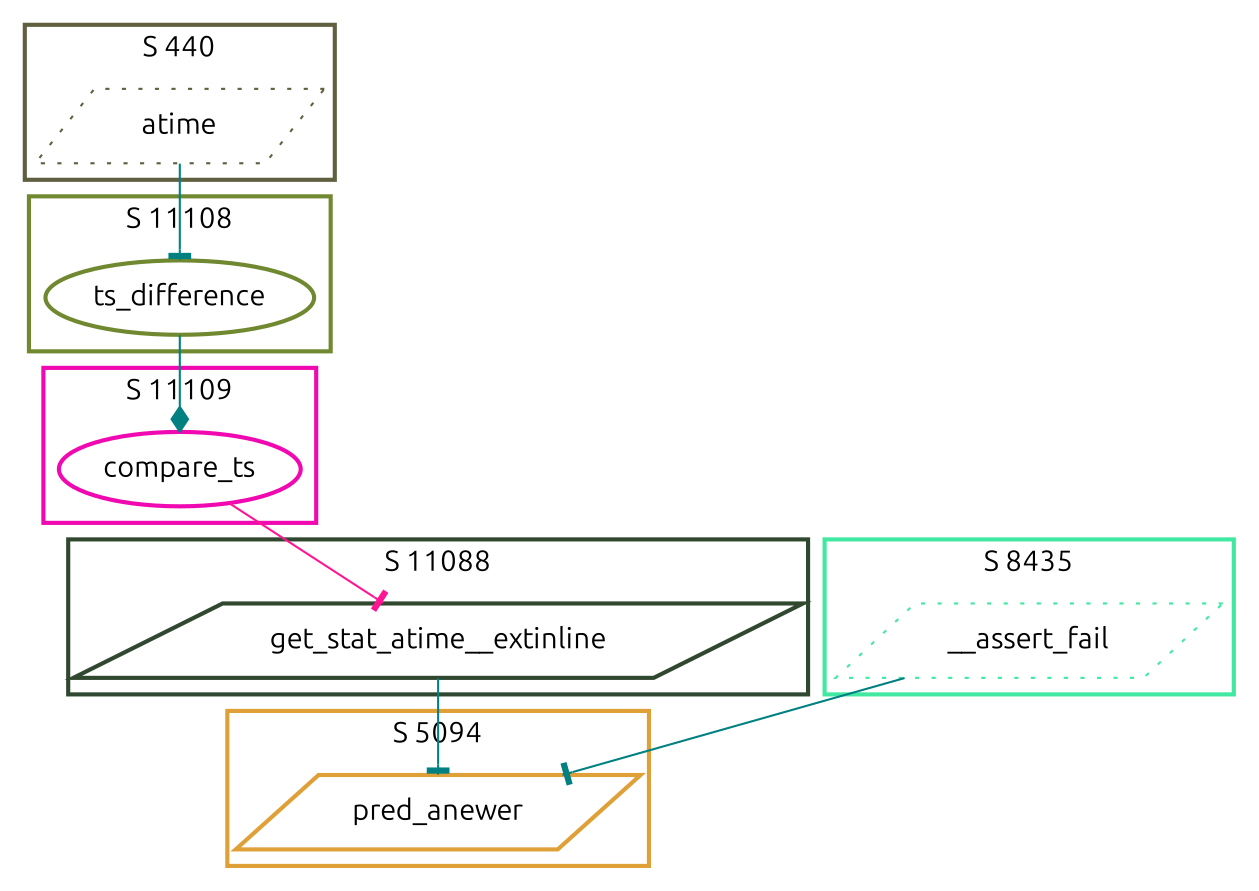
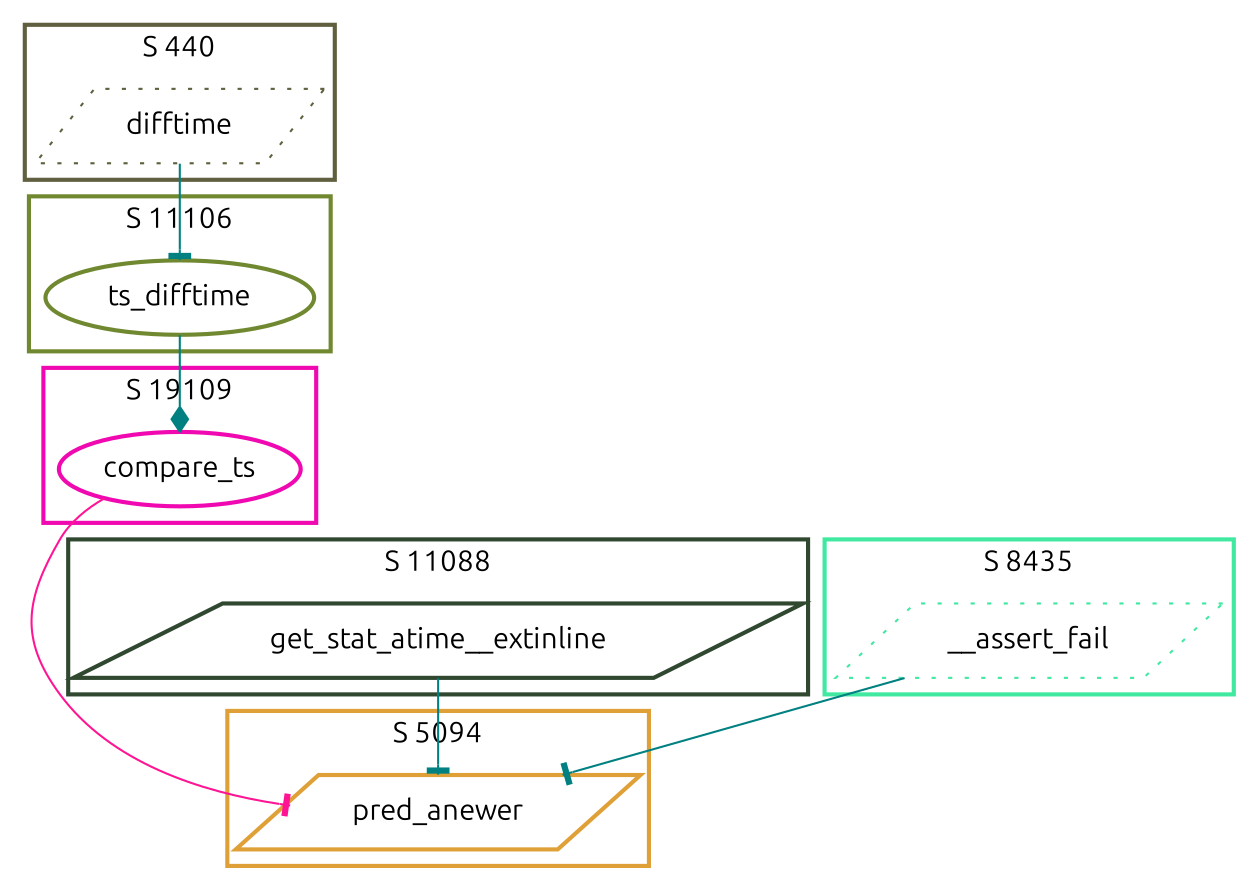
node "atime": label "atime" -> "difftime"
cluster "S 11108": label "S 11108" -> "S 11106"
node "ts_difference": label "ts_difference" -> "ts_difftime"
cluster "S 11109": label "S 11109" -> "S 19109"
edge "compare_ts" -> "get_stat_atime__extinline": now "compare_ts" -> "pred_anewer"
